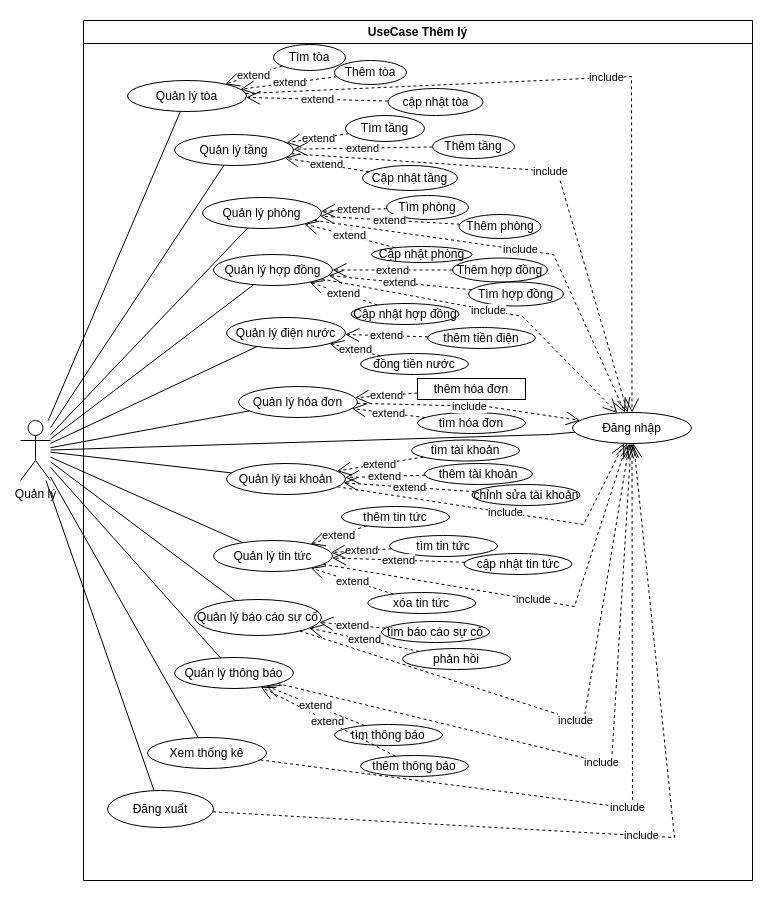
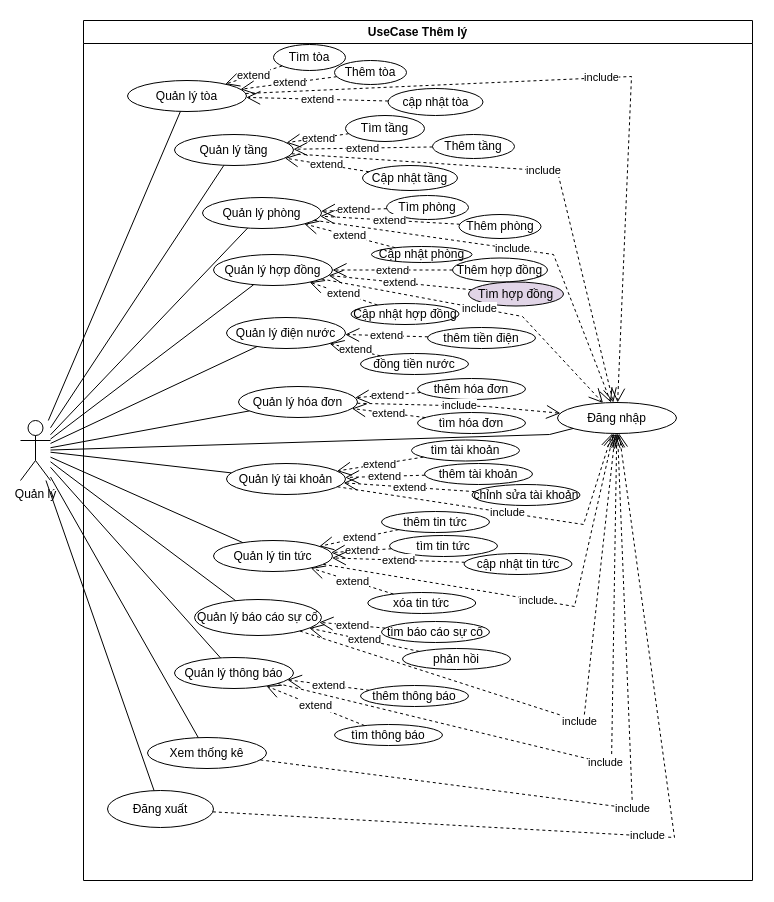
node "Tìm hợp đồng": fillcolor #ffffff -> #e1d5e7
node "thêm hóa đơn": shape rectangle -> ellipse
node "Đăng nhập": moved (632, 428) -> (617, 418)
node "thêm tin tức": moved (396, 517) -> (436, 522)
node "thêm thông báo": moved (415, 766) -> (415, 696)
